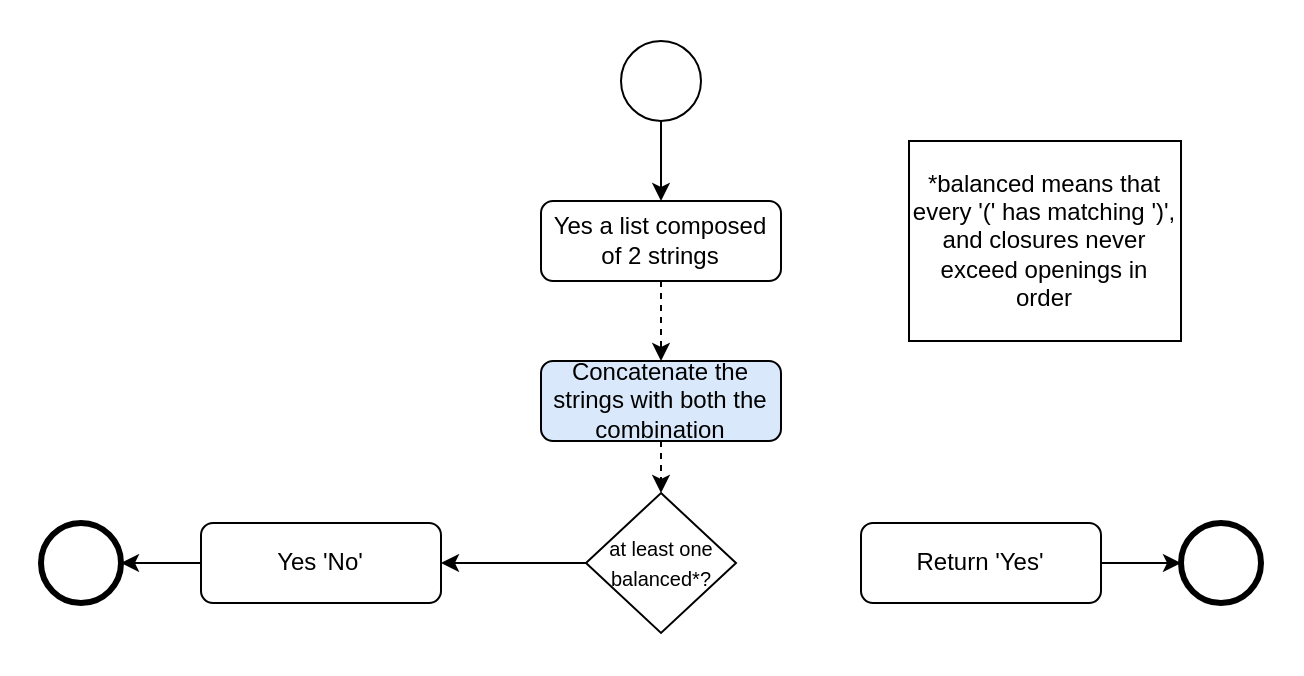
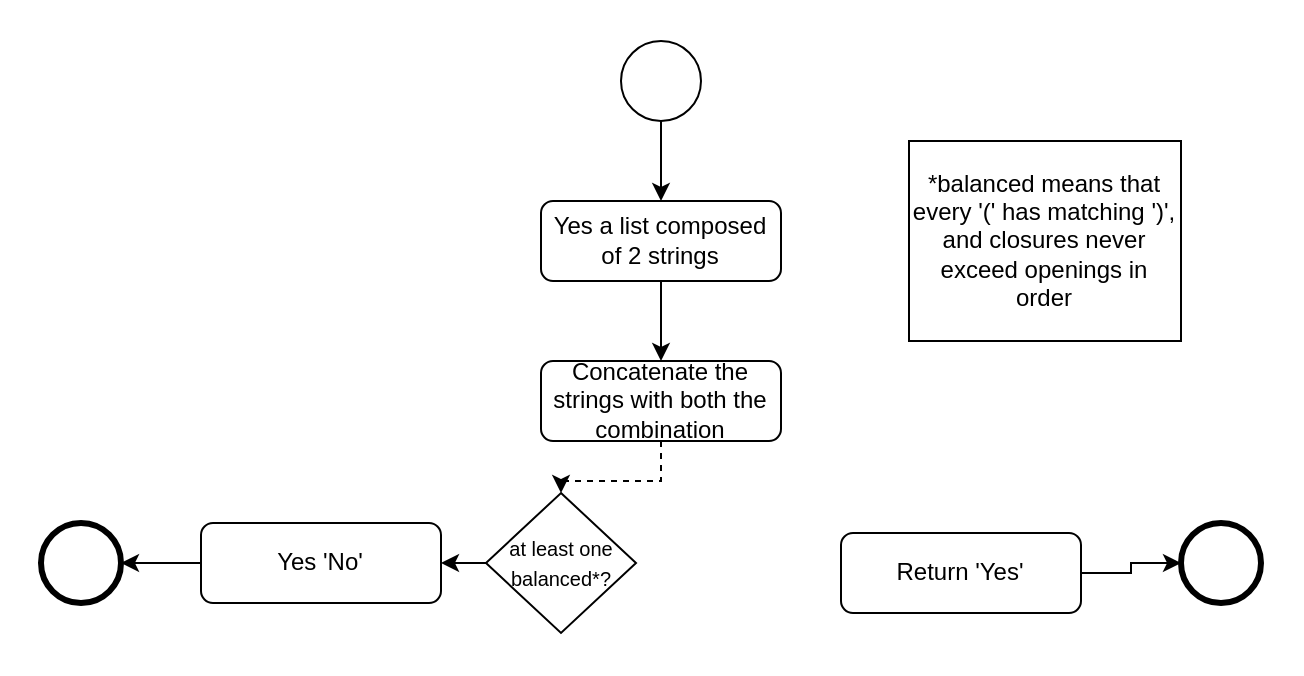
edge "Yes a list composed of 2 strings" -> "Concatenate the strings with both the combination": style dashed -> solid
node "Concatenate the strings with both the combination": fillcolor #dae8fc -> #ffffff
node "at least one balanced*?": moved (661, 563) -> (561, 563)
node "Return 'Yes'": moved (981, 563) -> (961, 573)
